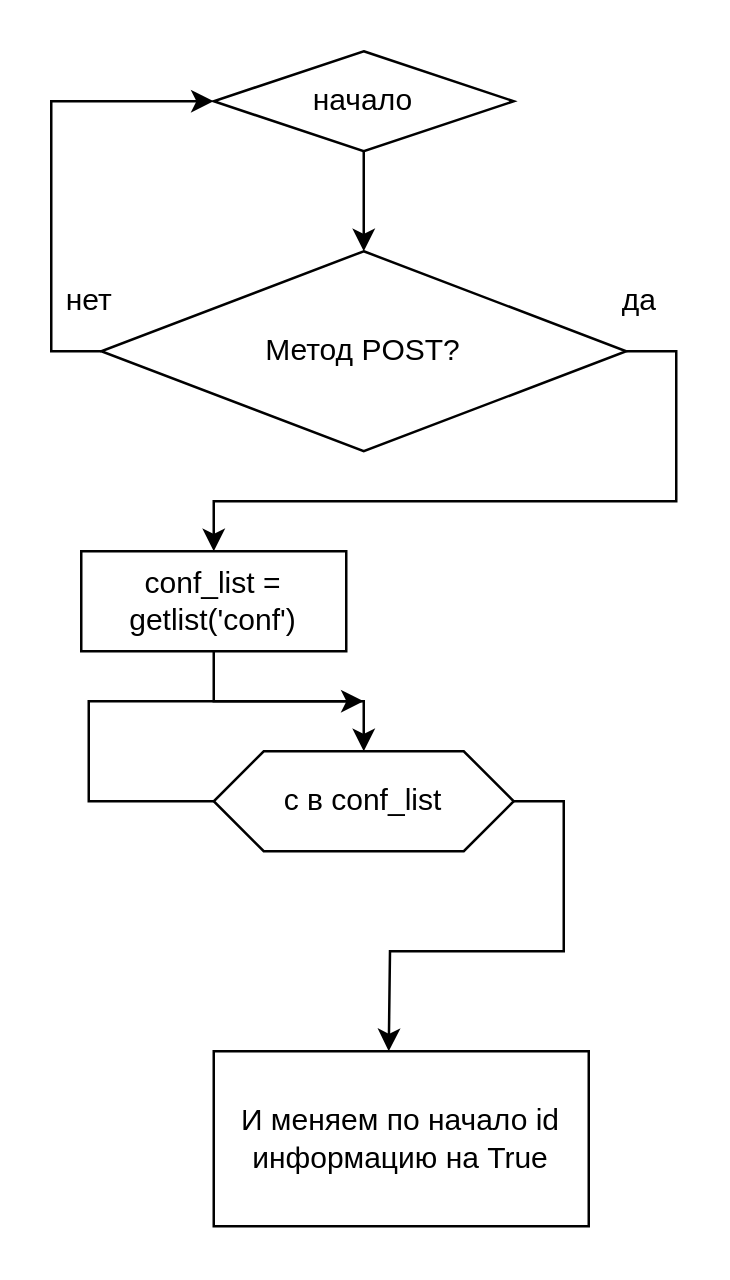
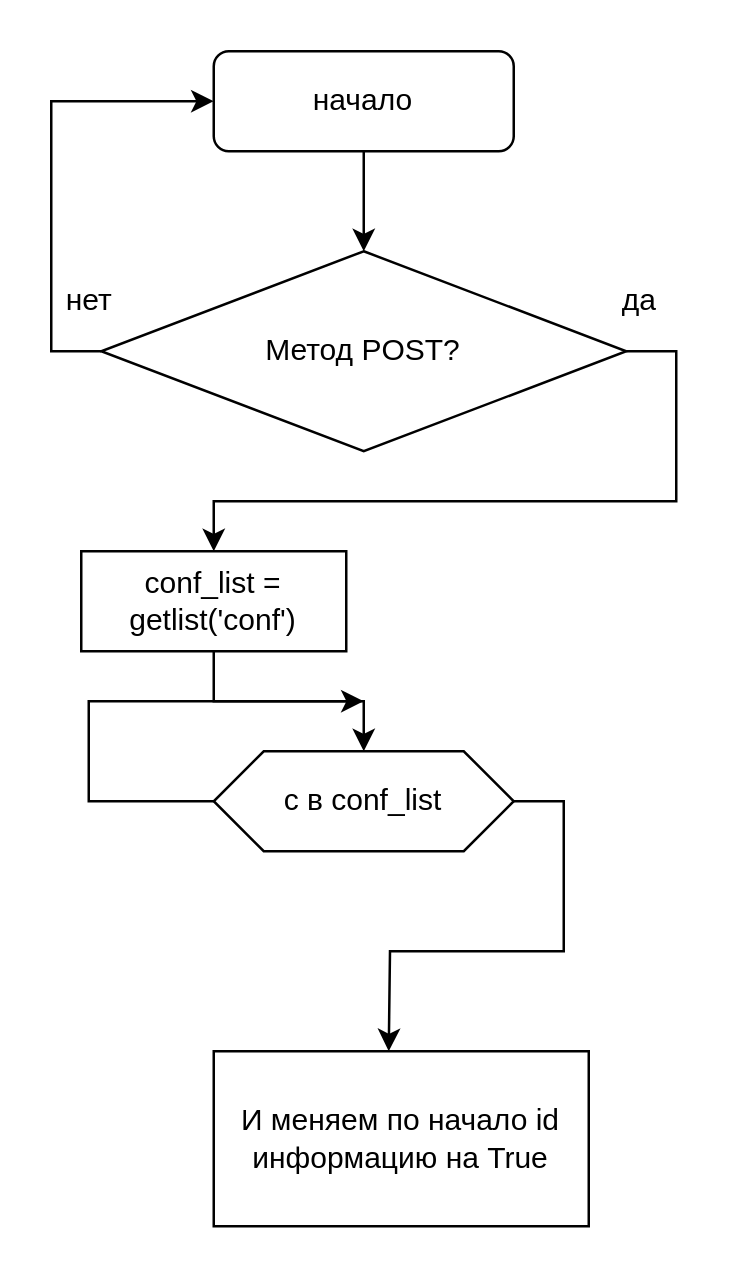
node "начало": shape diamond -> rounded rectangle
